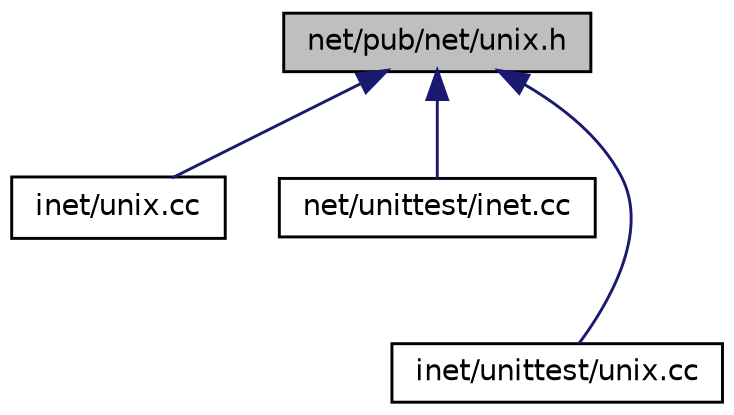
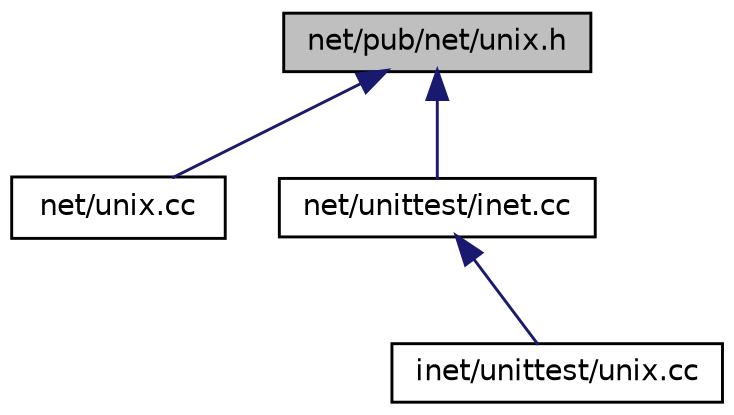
edge "inet/unittest/unix.cc" -> "net/pub/net/unix.h": now "inet/unittest/unix.cc" -> "net/unittest/inet.cc"
node "inet/unix.cc": label "inet/unix.cc" -> "net/unix.cc"
